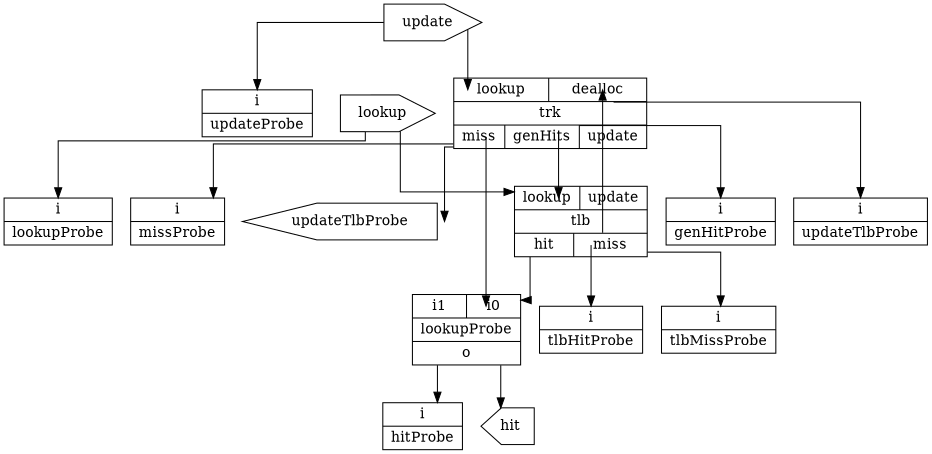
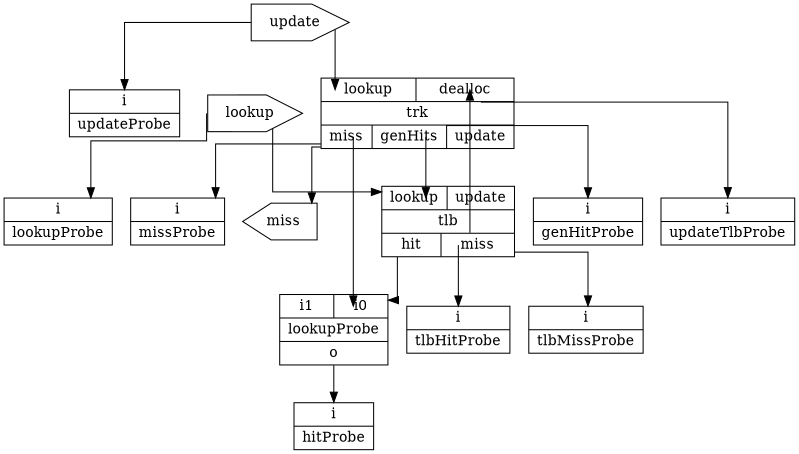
node "updateTlbProbe": label "updateTlbProbe" -> "miss"
node "hit": removed
